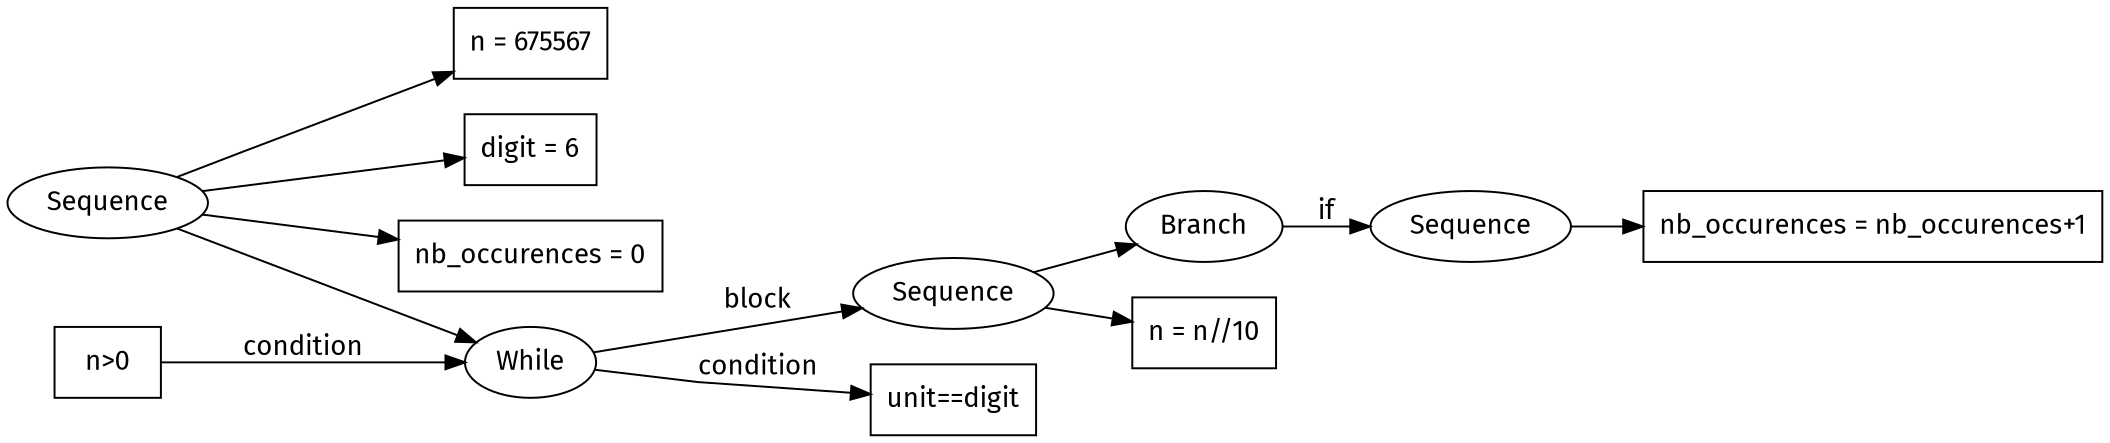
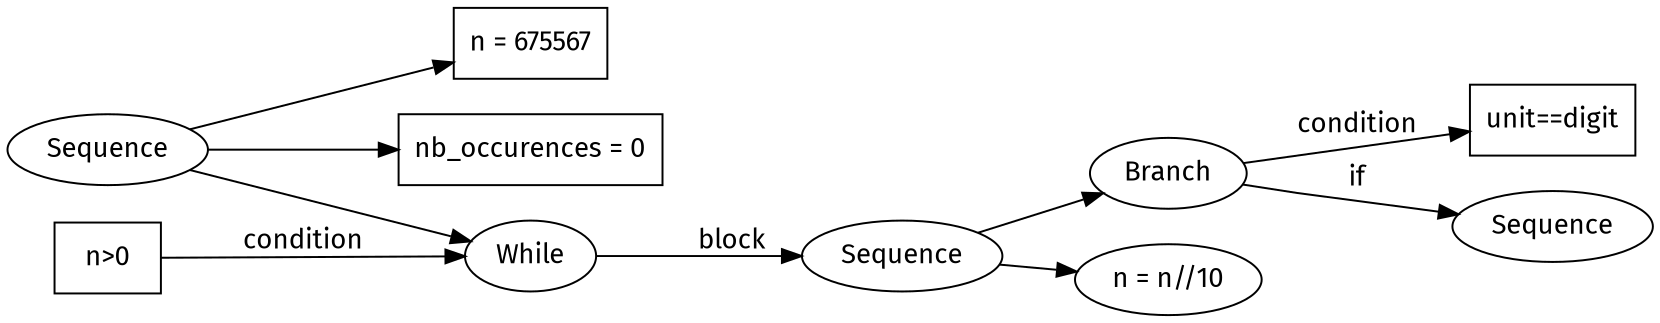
node "digit = 6": removed
node "nb_occurences = nb_occurences+1": removed
node "n = n//10": shape box -> ellipse
edge "While" -> "unit==digit": now "Branch" -> "unit==digit"
